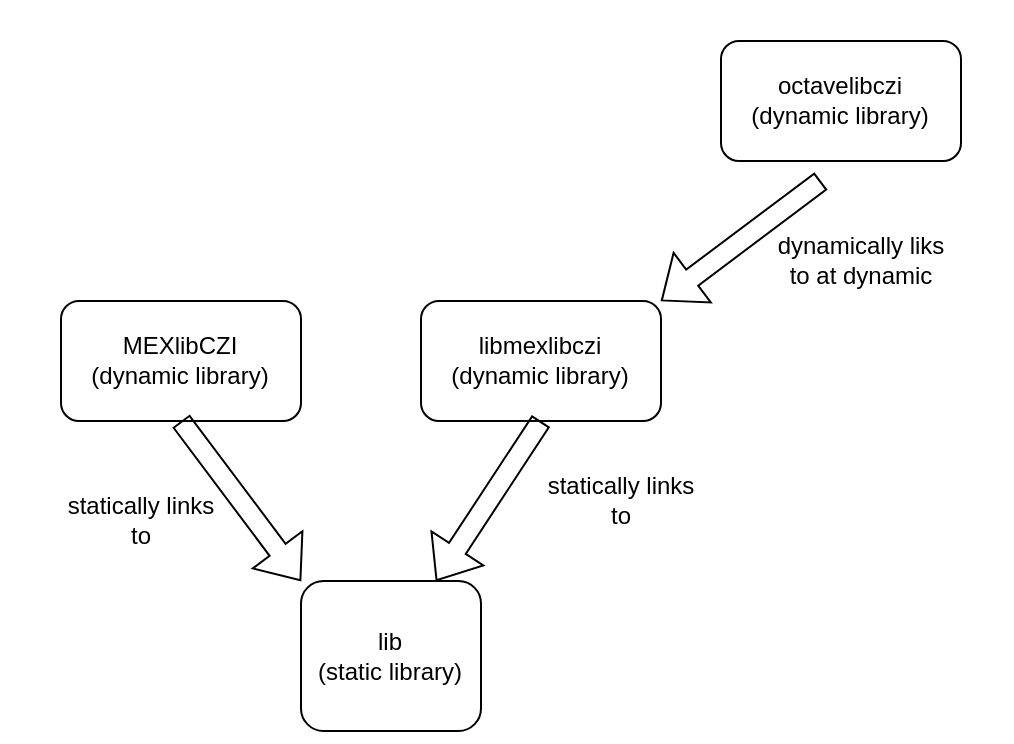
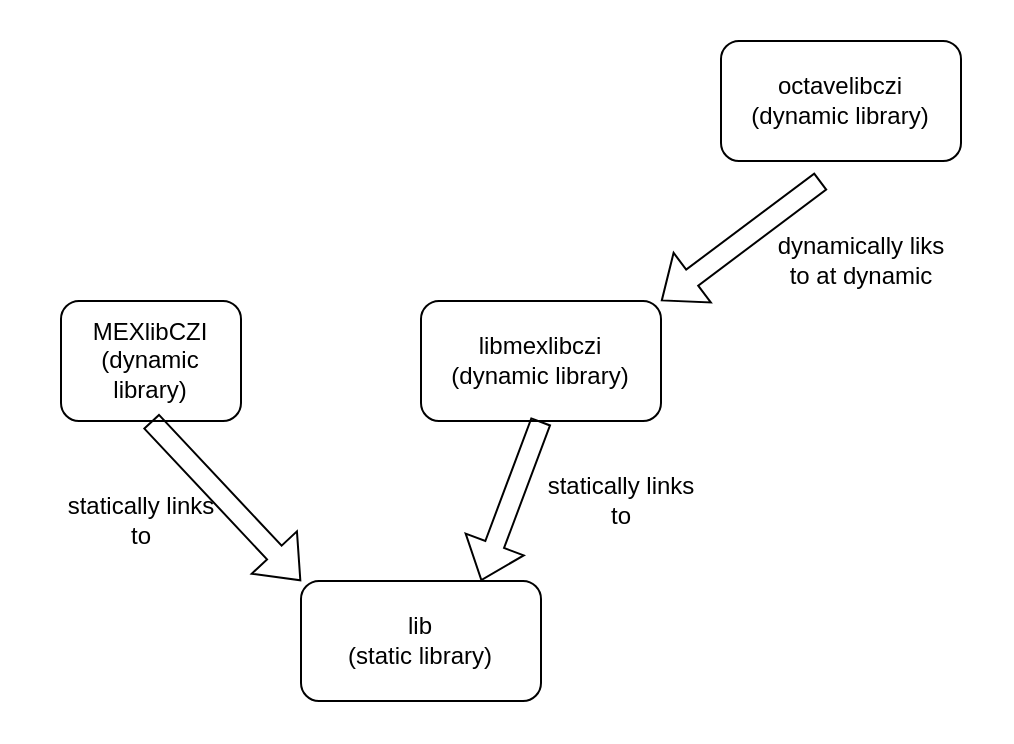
node "MEXlibCZI (dynamic library)": size 240x120 -> 180x120
node "lib (static library)": size 180x150 -> 240x120
